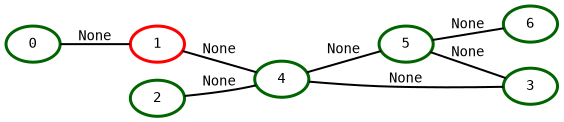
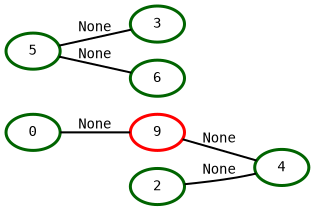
node "1": label "1" -> "9"
edge "5" -- "4": removed, label "None"
edge "4" -- "3": removed, label "None"
